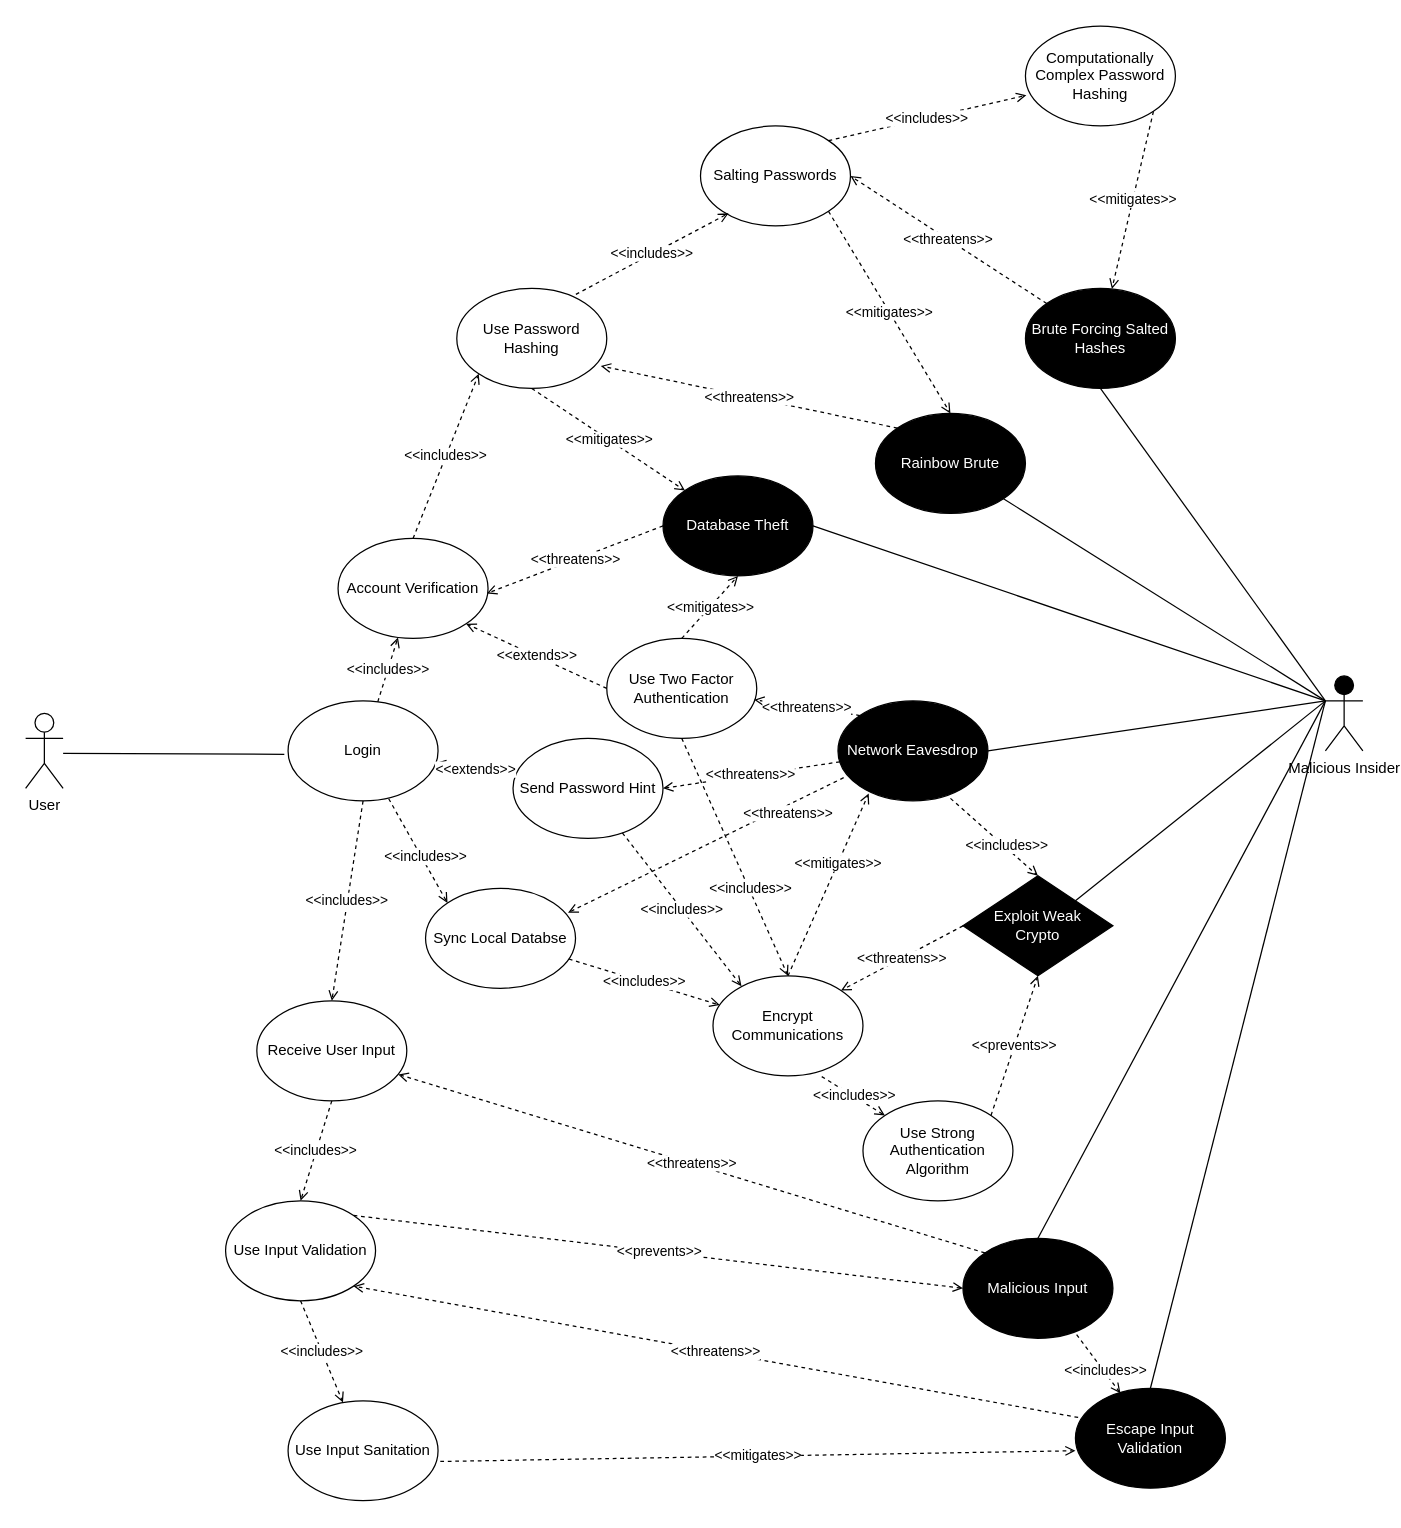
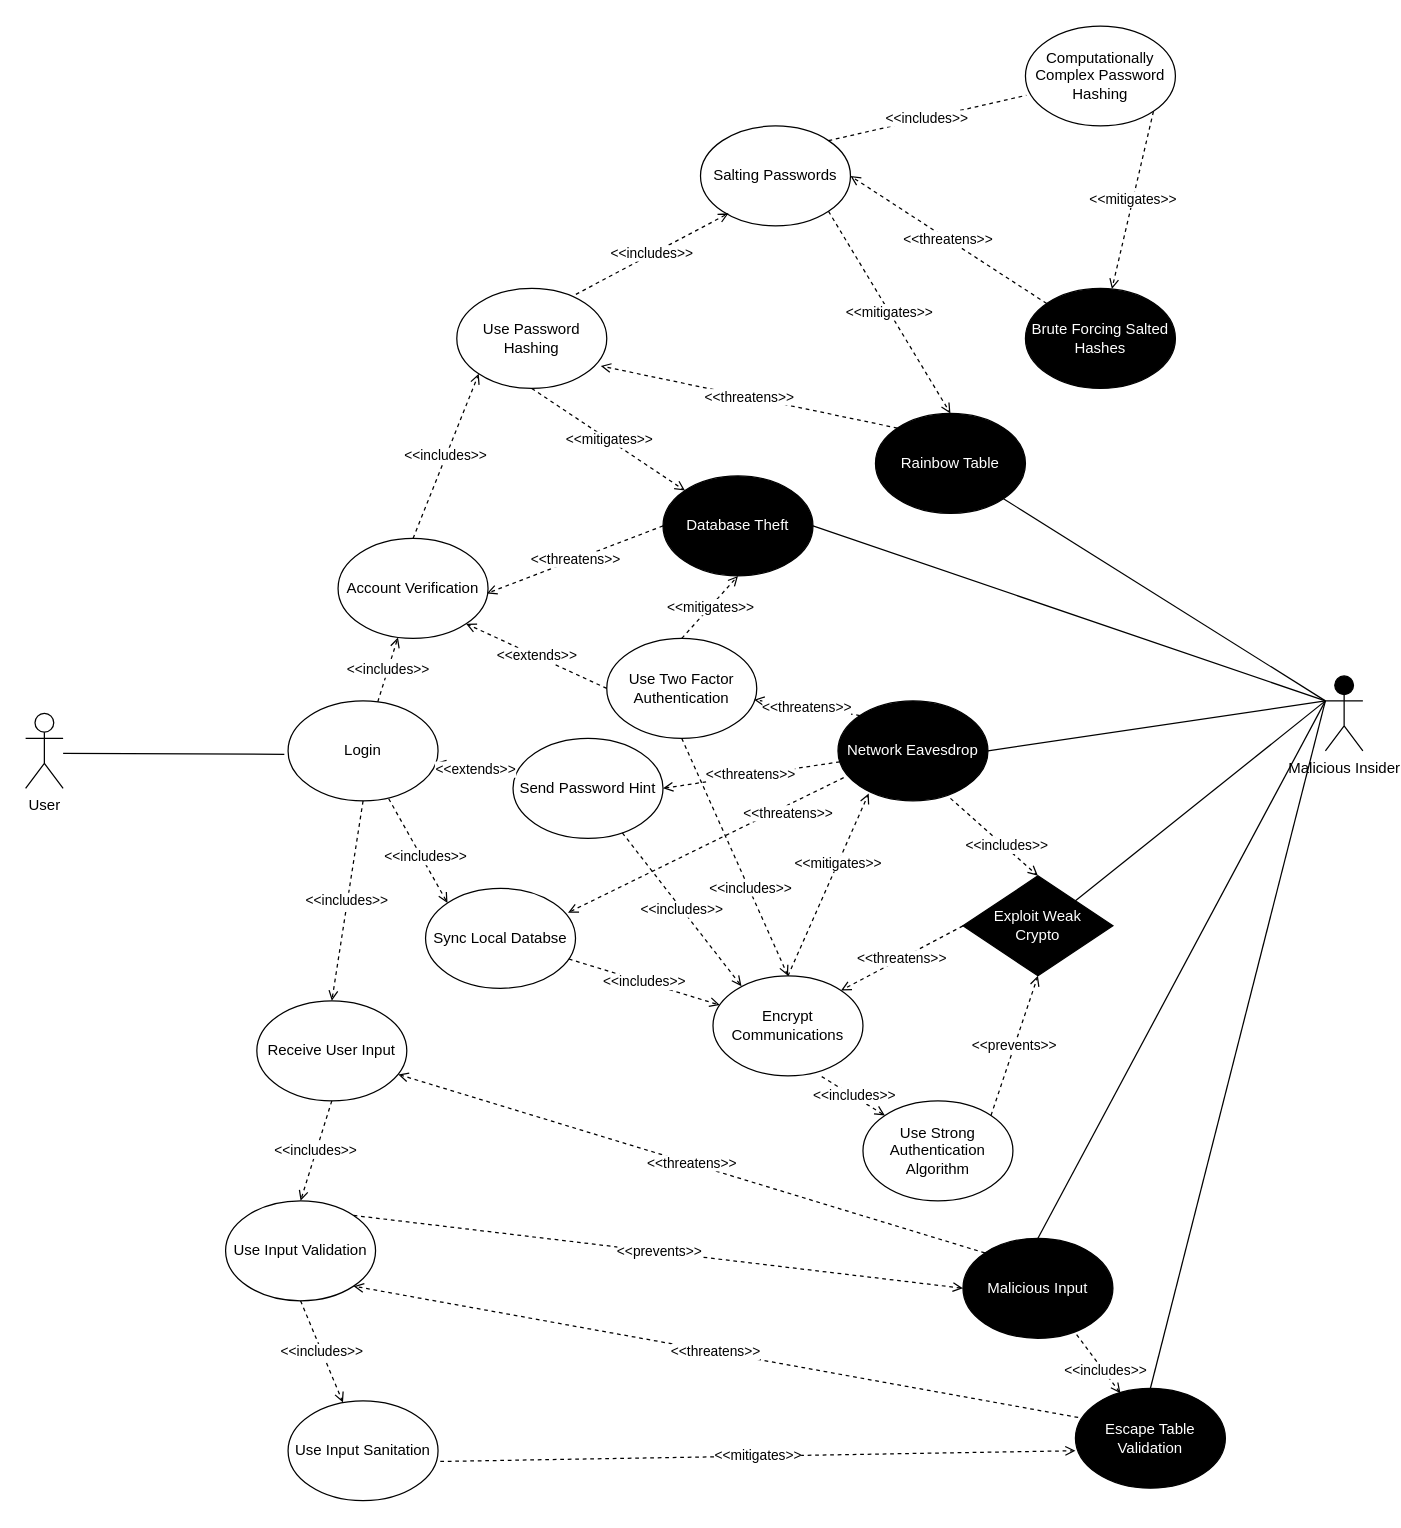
edge "Salting Passwords" -> "Computationally Complex Password Hashing": arrowhead open -> none
node "Rainbow Brute": label "Rainbow Brute" -> "Rainbow Table"
edge "Brute Forcing Salted Hashes" -- "Malicious Insider": removed
node "Escape Input Validation": label "Escape Input Validation" -> "Escape Table Validation"
